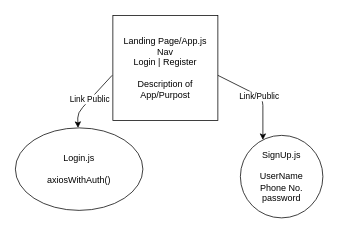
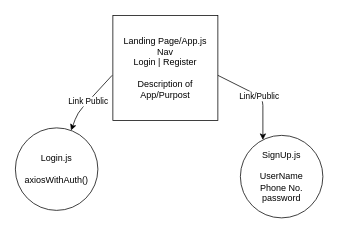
node "Login.js axiosWithAuth()": size 128x83 -> 83x83
